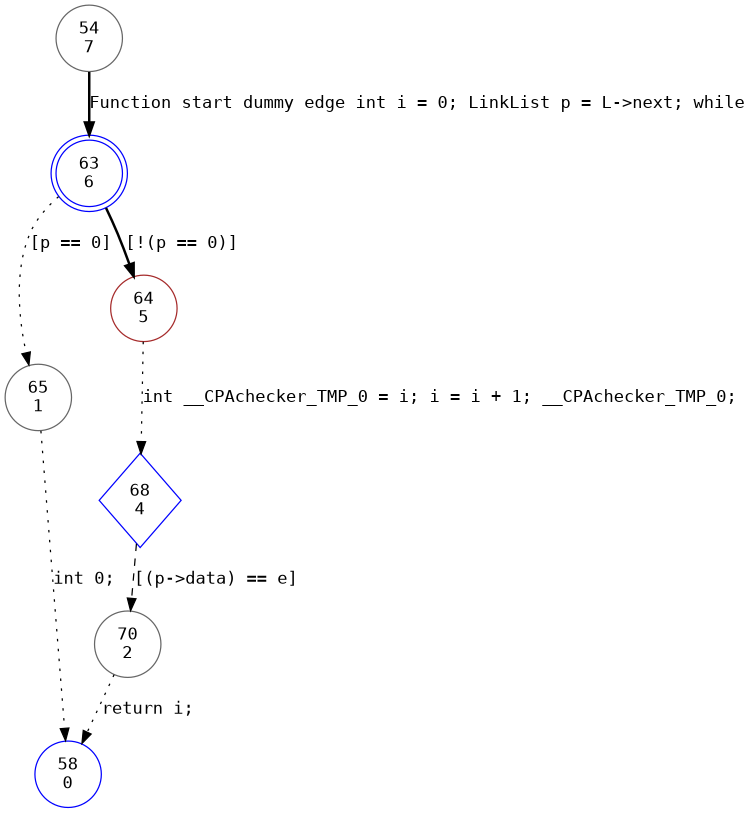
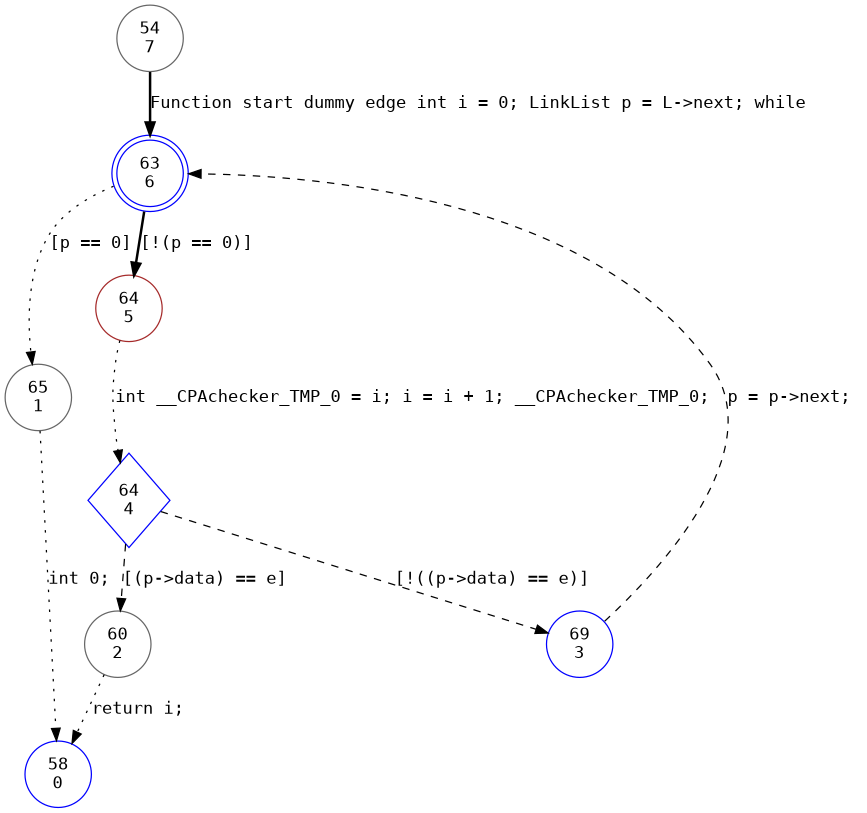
node "68 4": label "68 4" -> "64 4"
node "70 2": label "70 2" -> "60 2"
node "69 3": added
